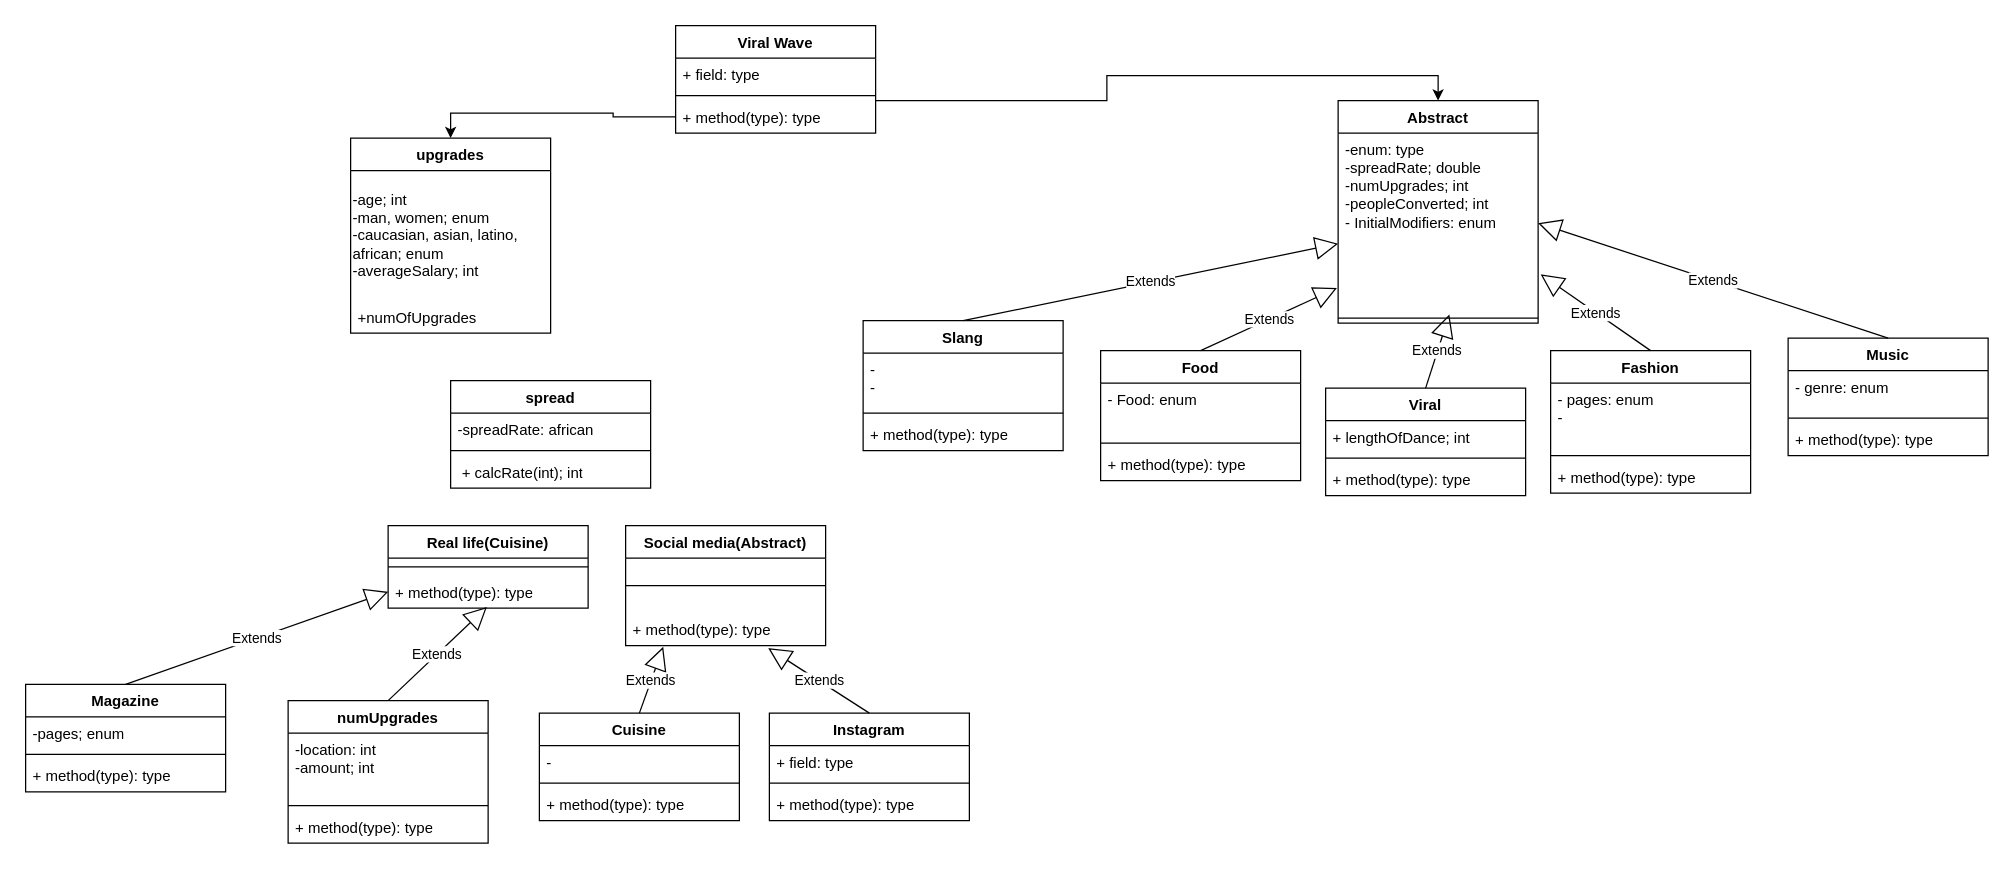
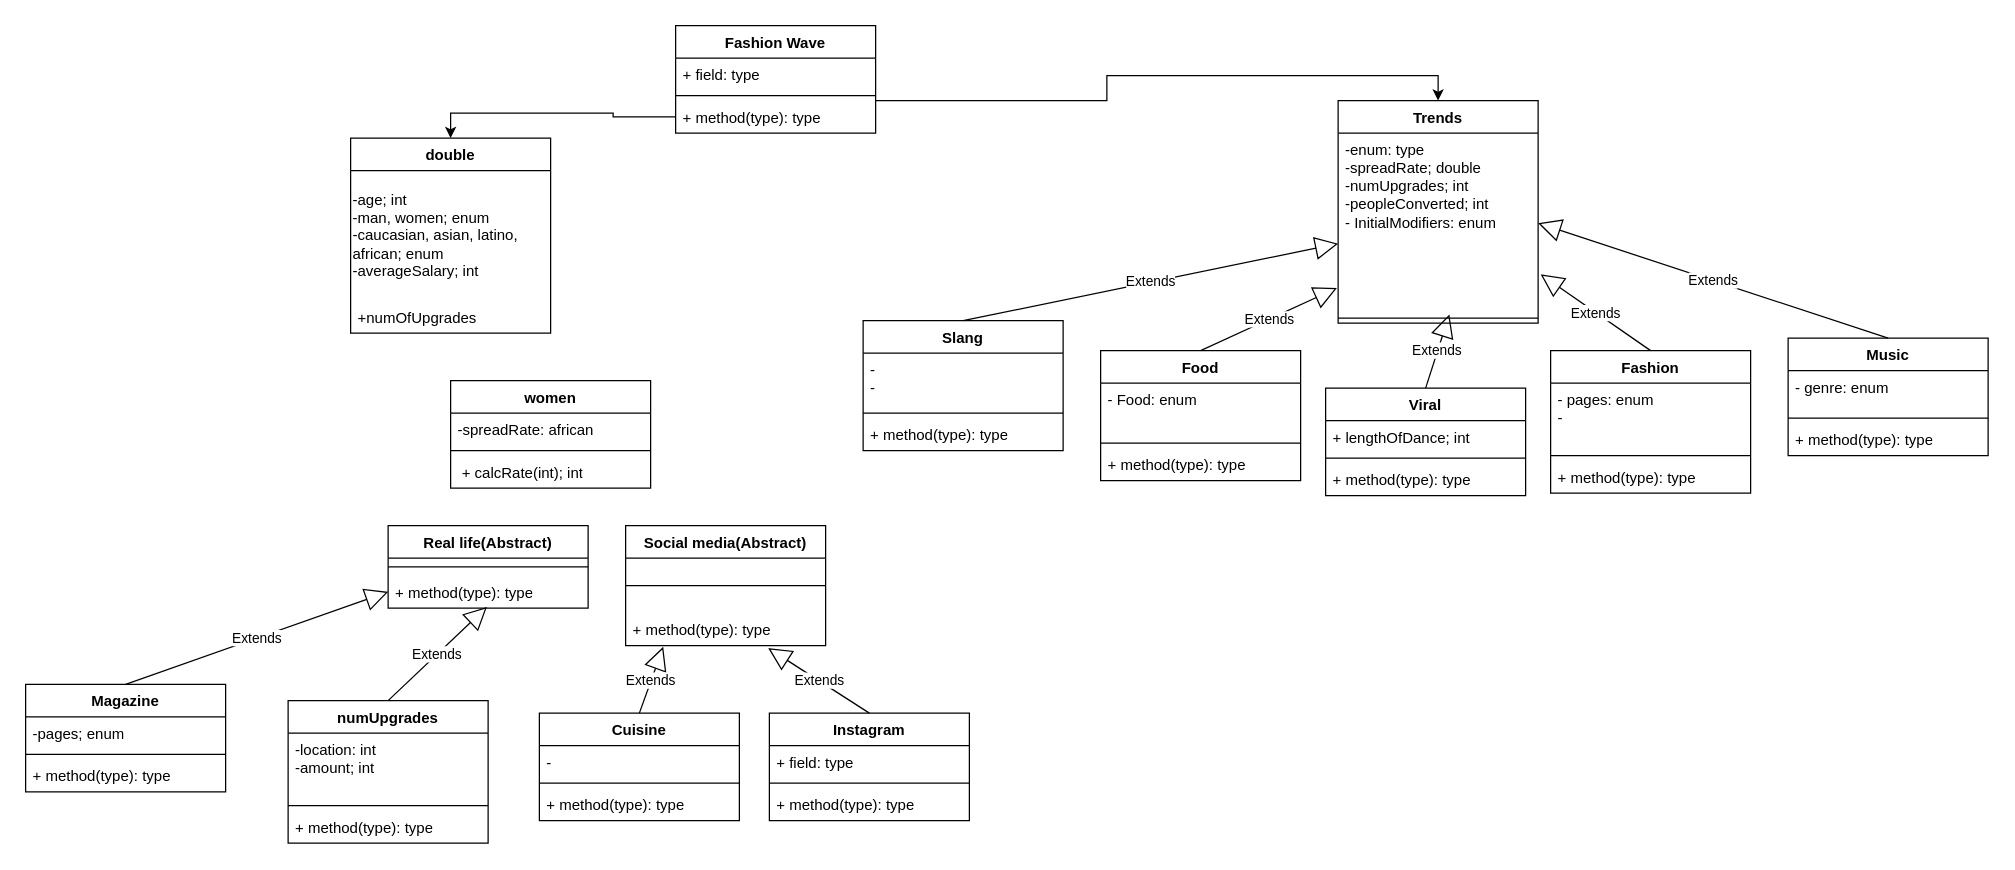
node "Viral Wave": label "Viral Wave" -> "Fashion Wave"
node "Abstract": label "Abstract" -> "Trends"
node "upgrades": label "upgrades" -> "double"
node "spread": label "spread" -> "women"
node "Real life(Cuisine)": label "Real life(Cuisine)" -> "Real life(Abstract)"
